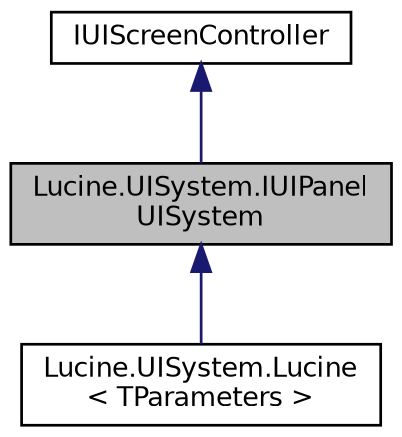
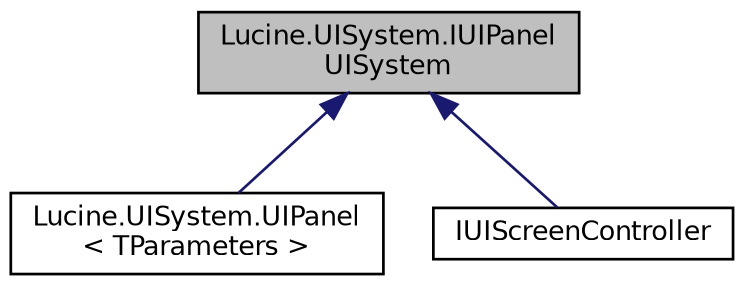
edge "Lucine.UISystem.IUIPanel UISystem" -> "IUIScreenController": reversed
node "Lucine.UISystem.Lucine < TParameters >": label "Lucine.UISystem.Lucine < TParameters >" -> "Lucine.UISystem.UIPanel < TParameters >"
